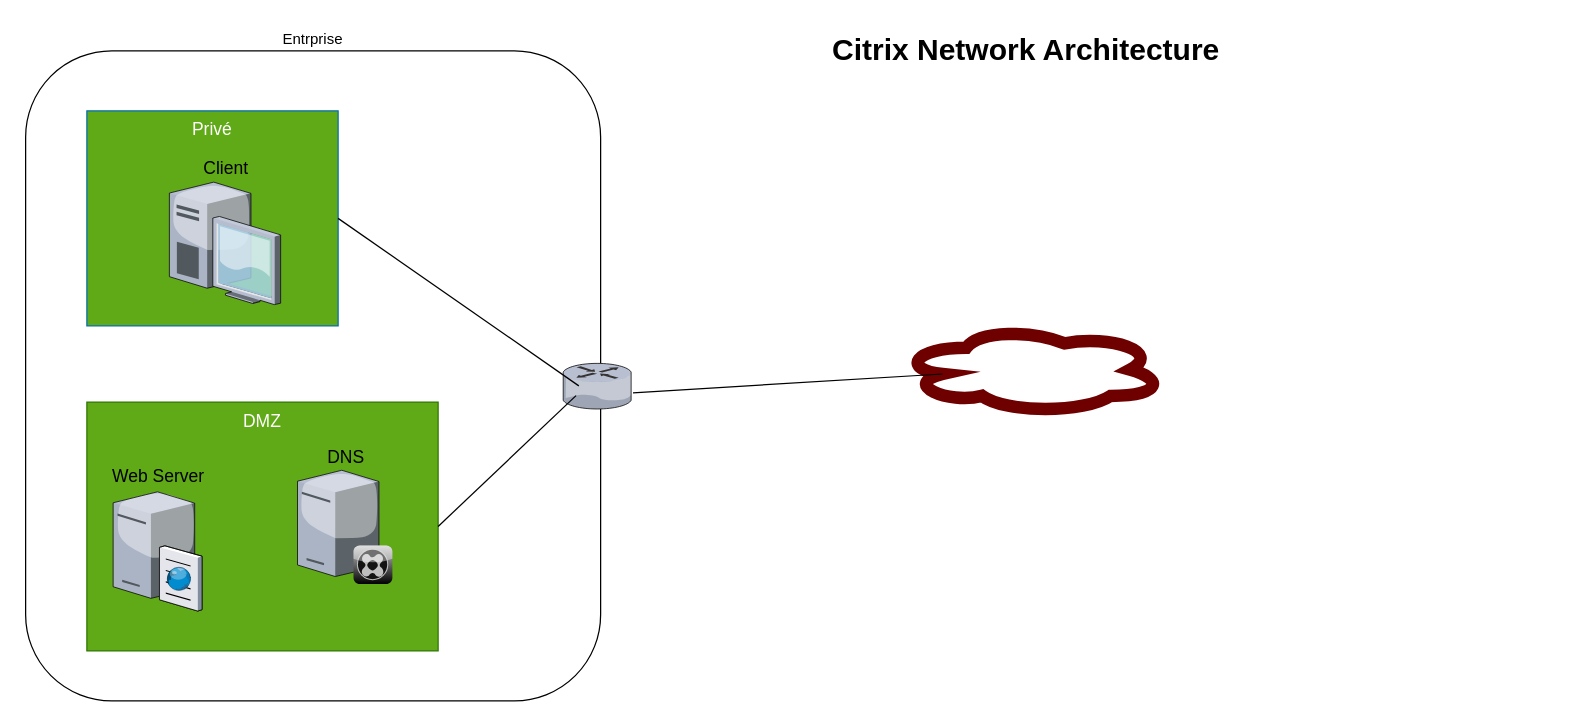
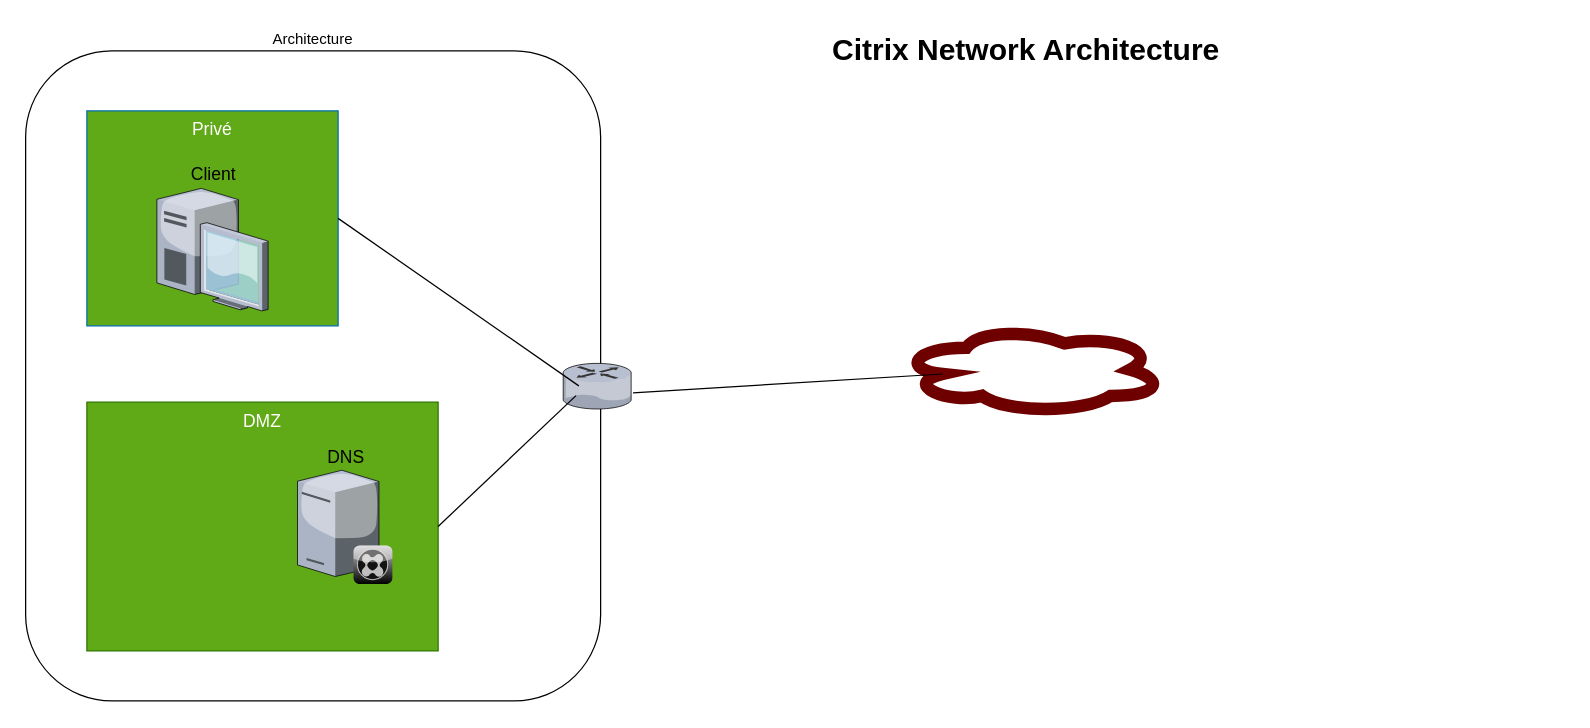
node "Entrprise": label "Entrprise" -> "Architecture"
node "Client": moved (225, 243) -> (213, 249)
node "Web Server": removed
